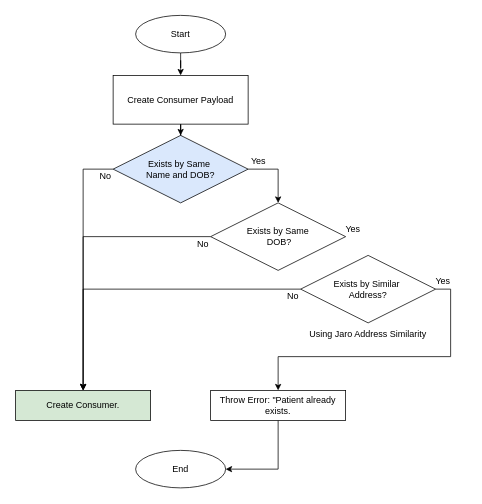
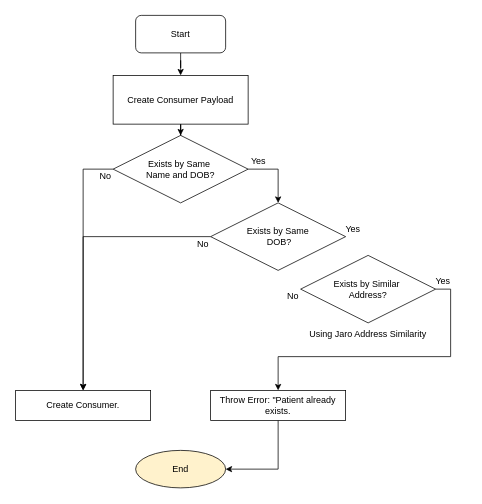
node "Start": shape ellipse -> rounded rectangle
node "Exists by Same Name and DOB?": fillcolor #dae8fc -> #ffffff
edge "Exists by Similar Address?" -> "Create Consumer.": removed
node "Create Consumer.": fillcolor #d5e8d4 -> #ffffff
node "End": fillcolor #ffffff -> #fff2cc
